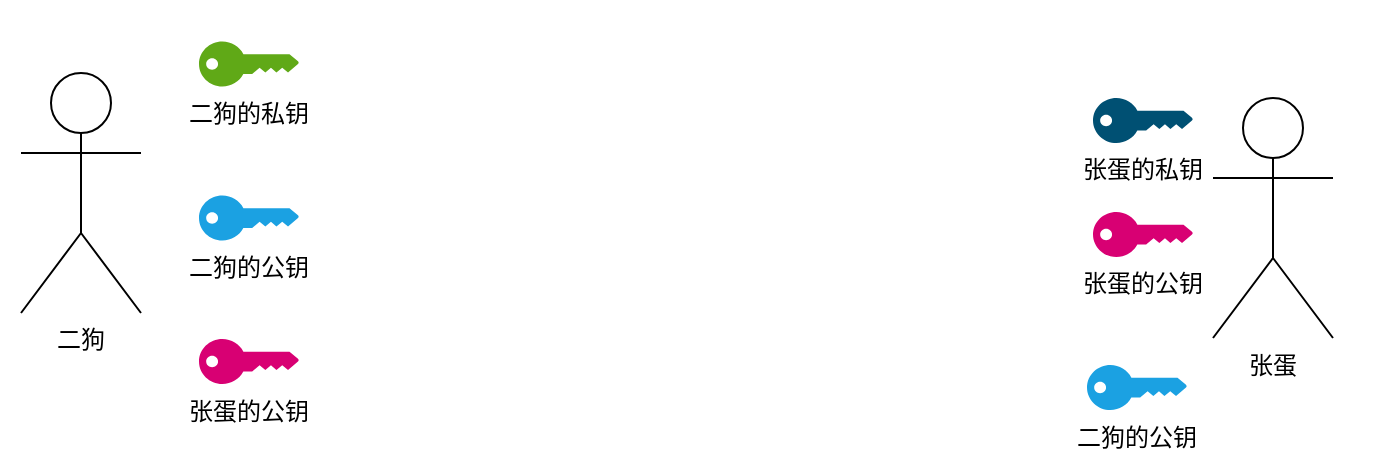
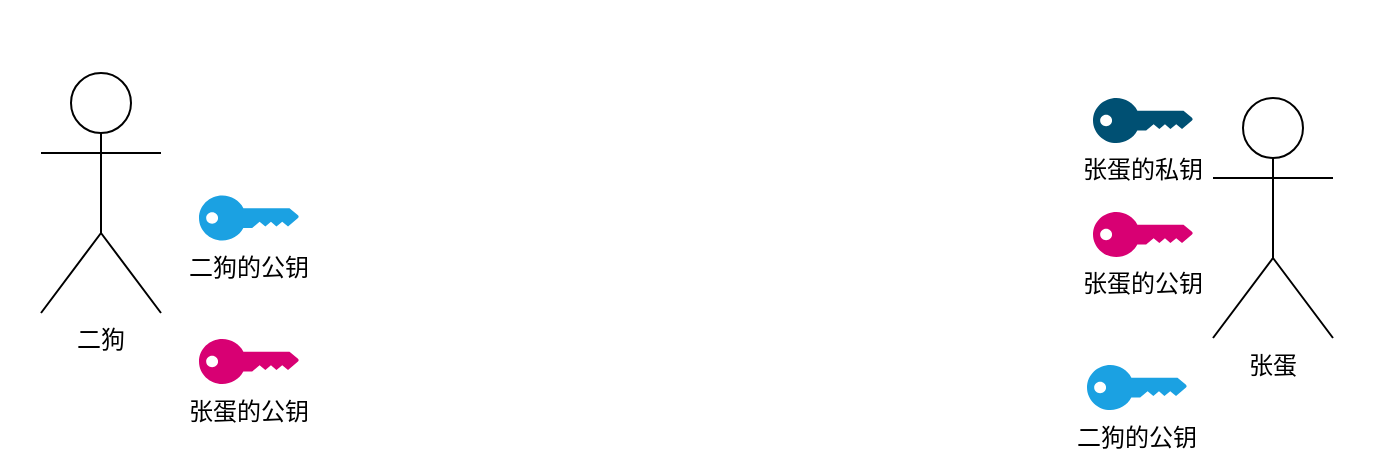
node "二狗的私钥": removed
node "二狗": moved (81, 193) -> (101, 193)
